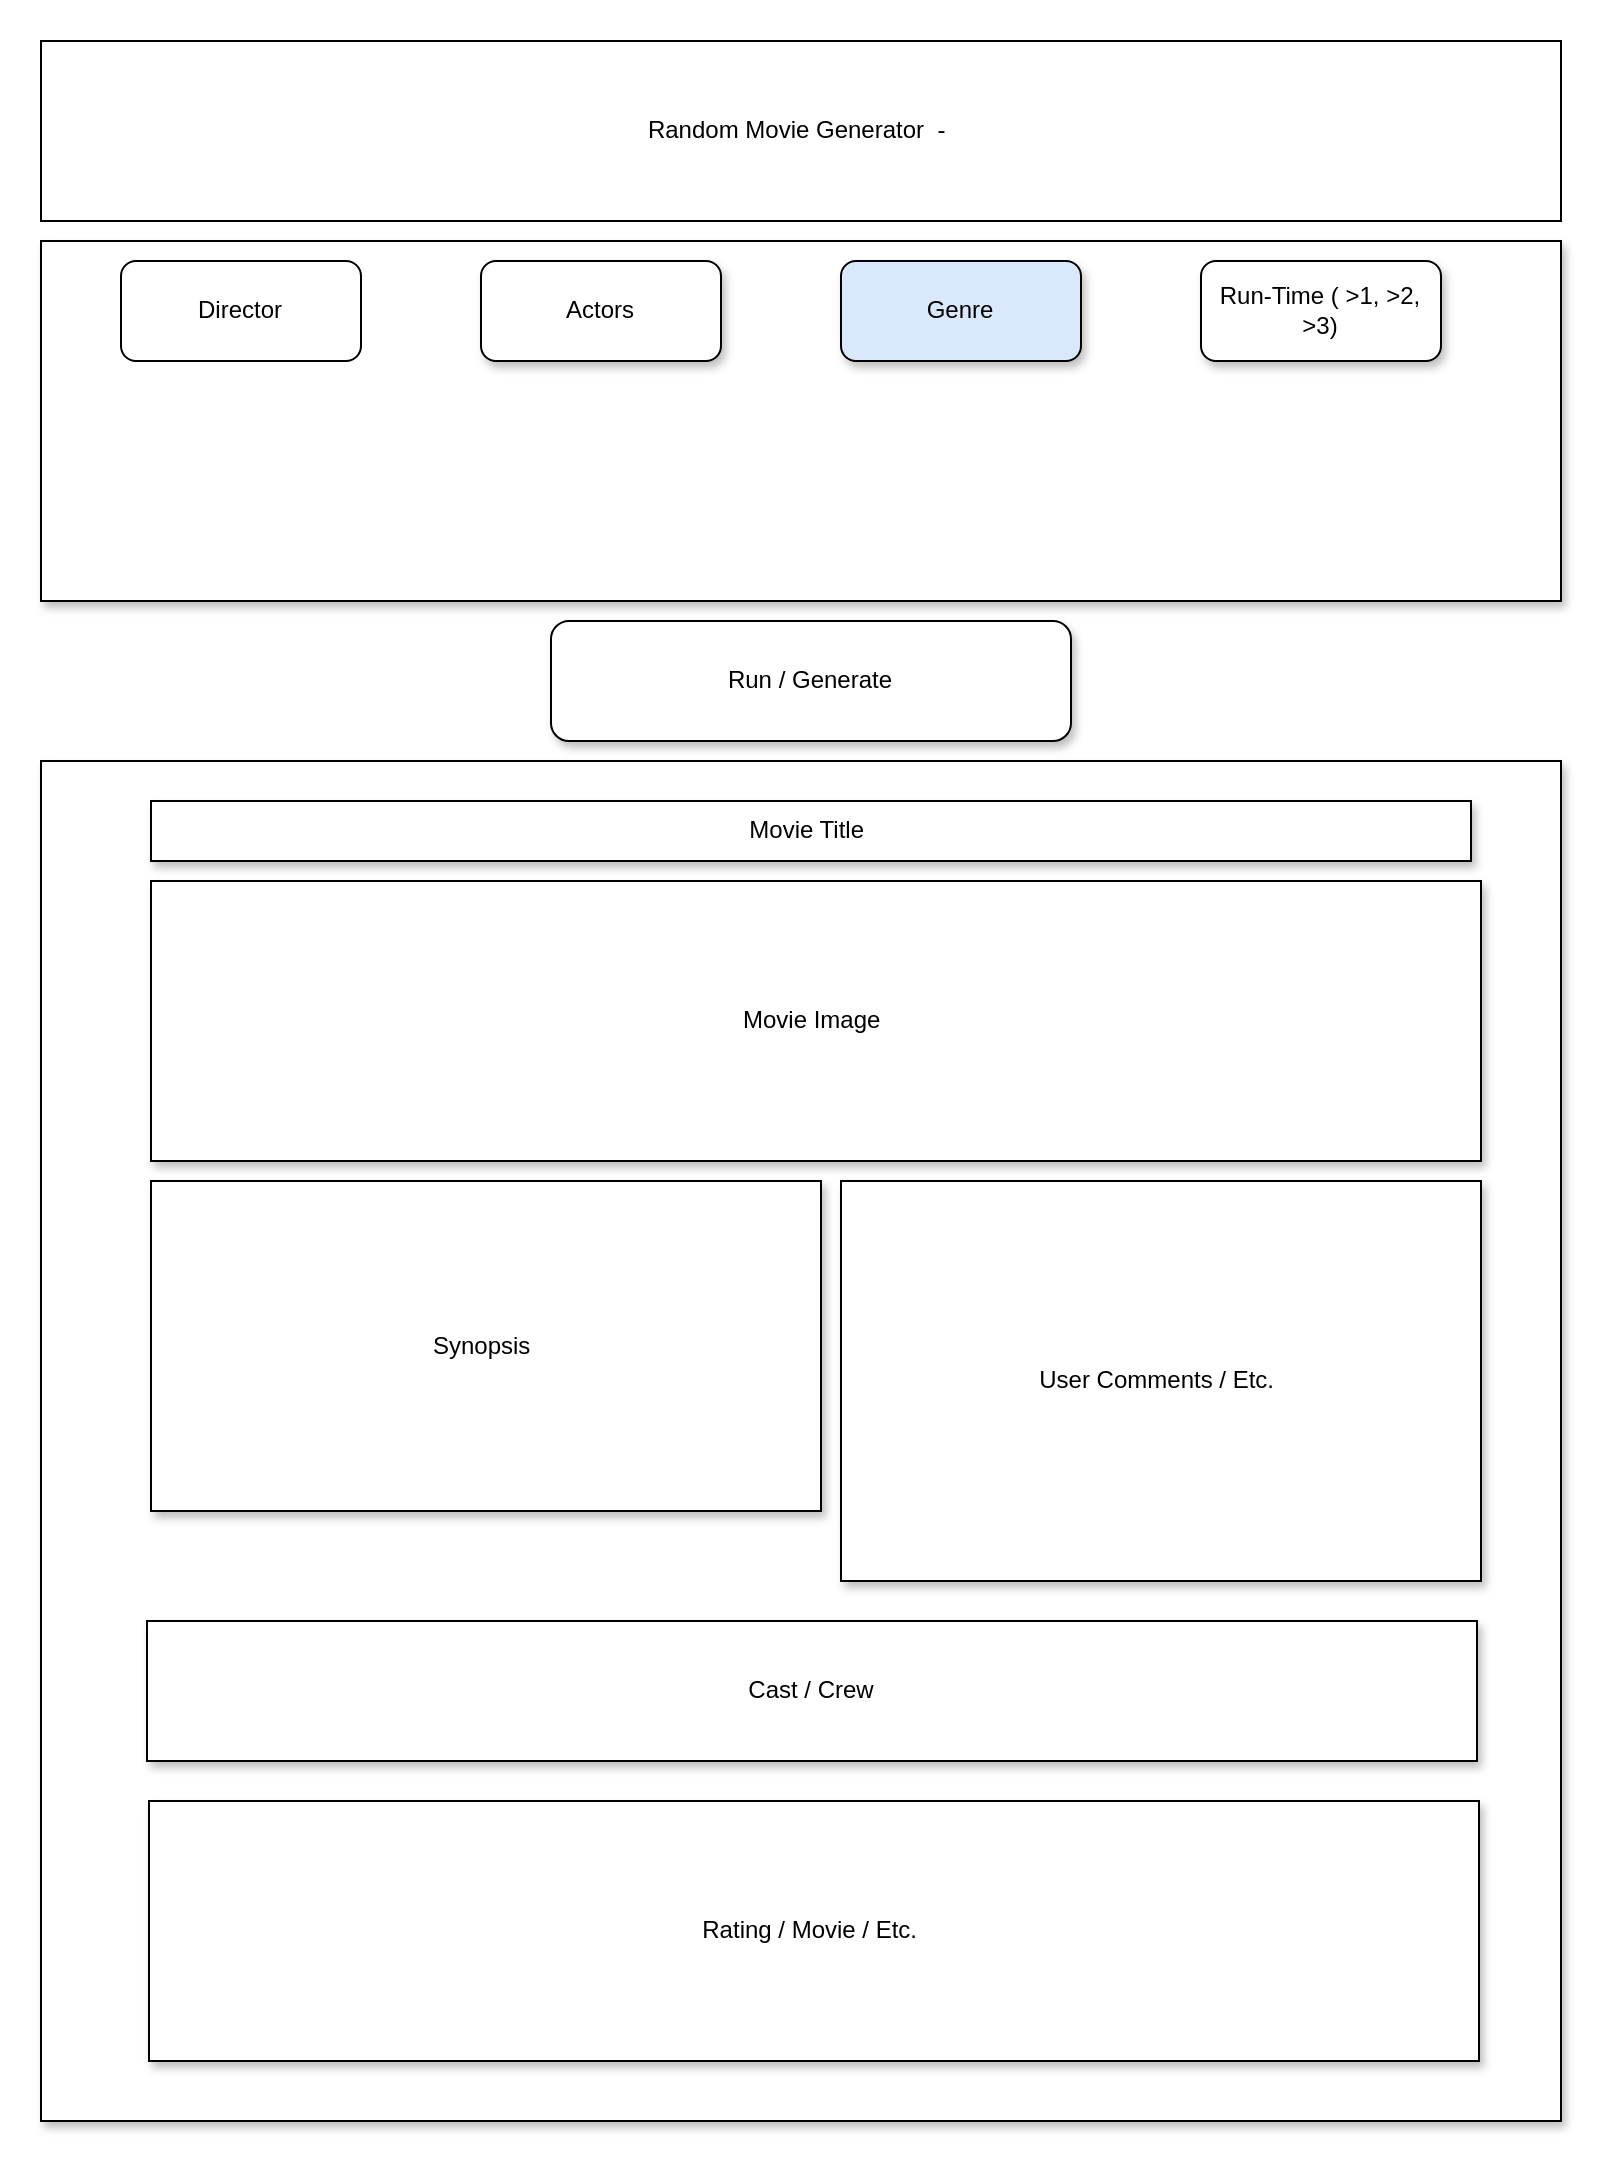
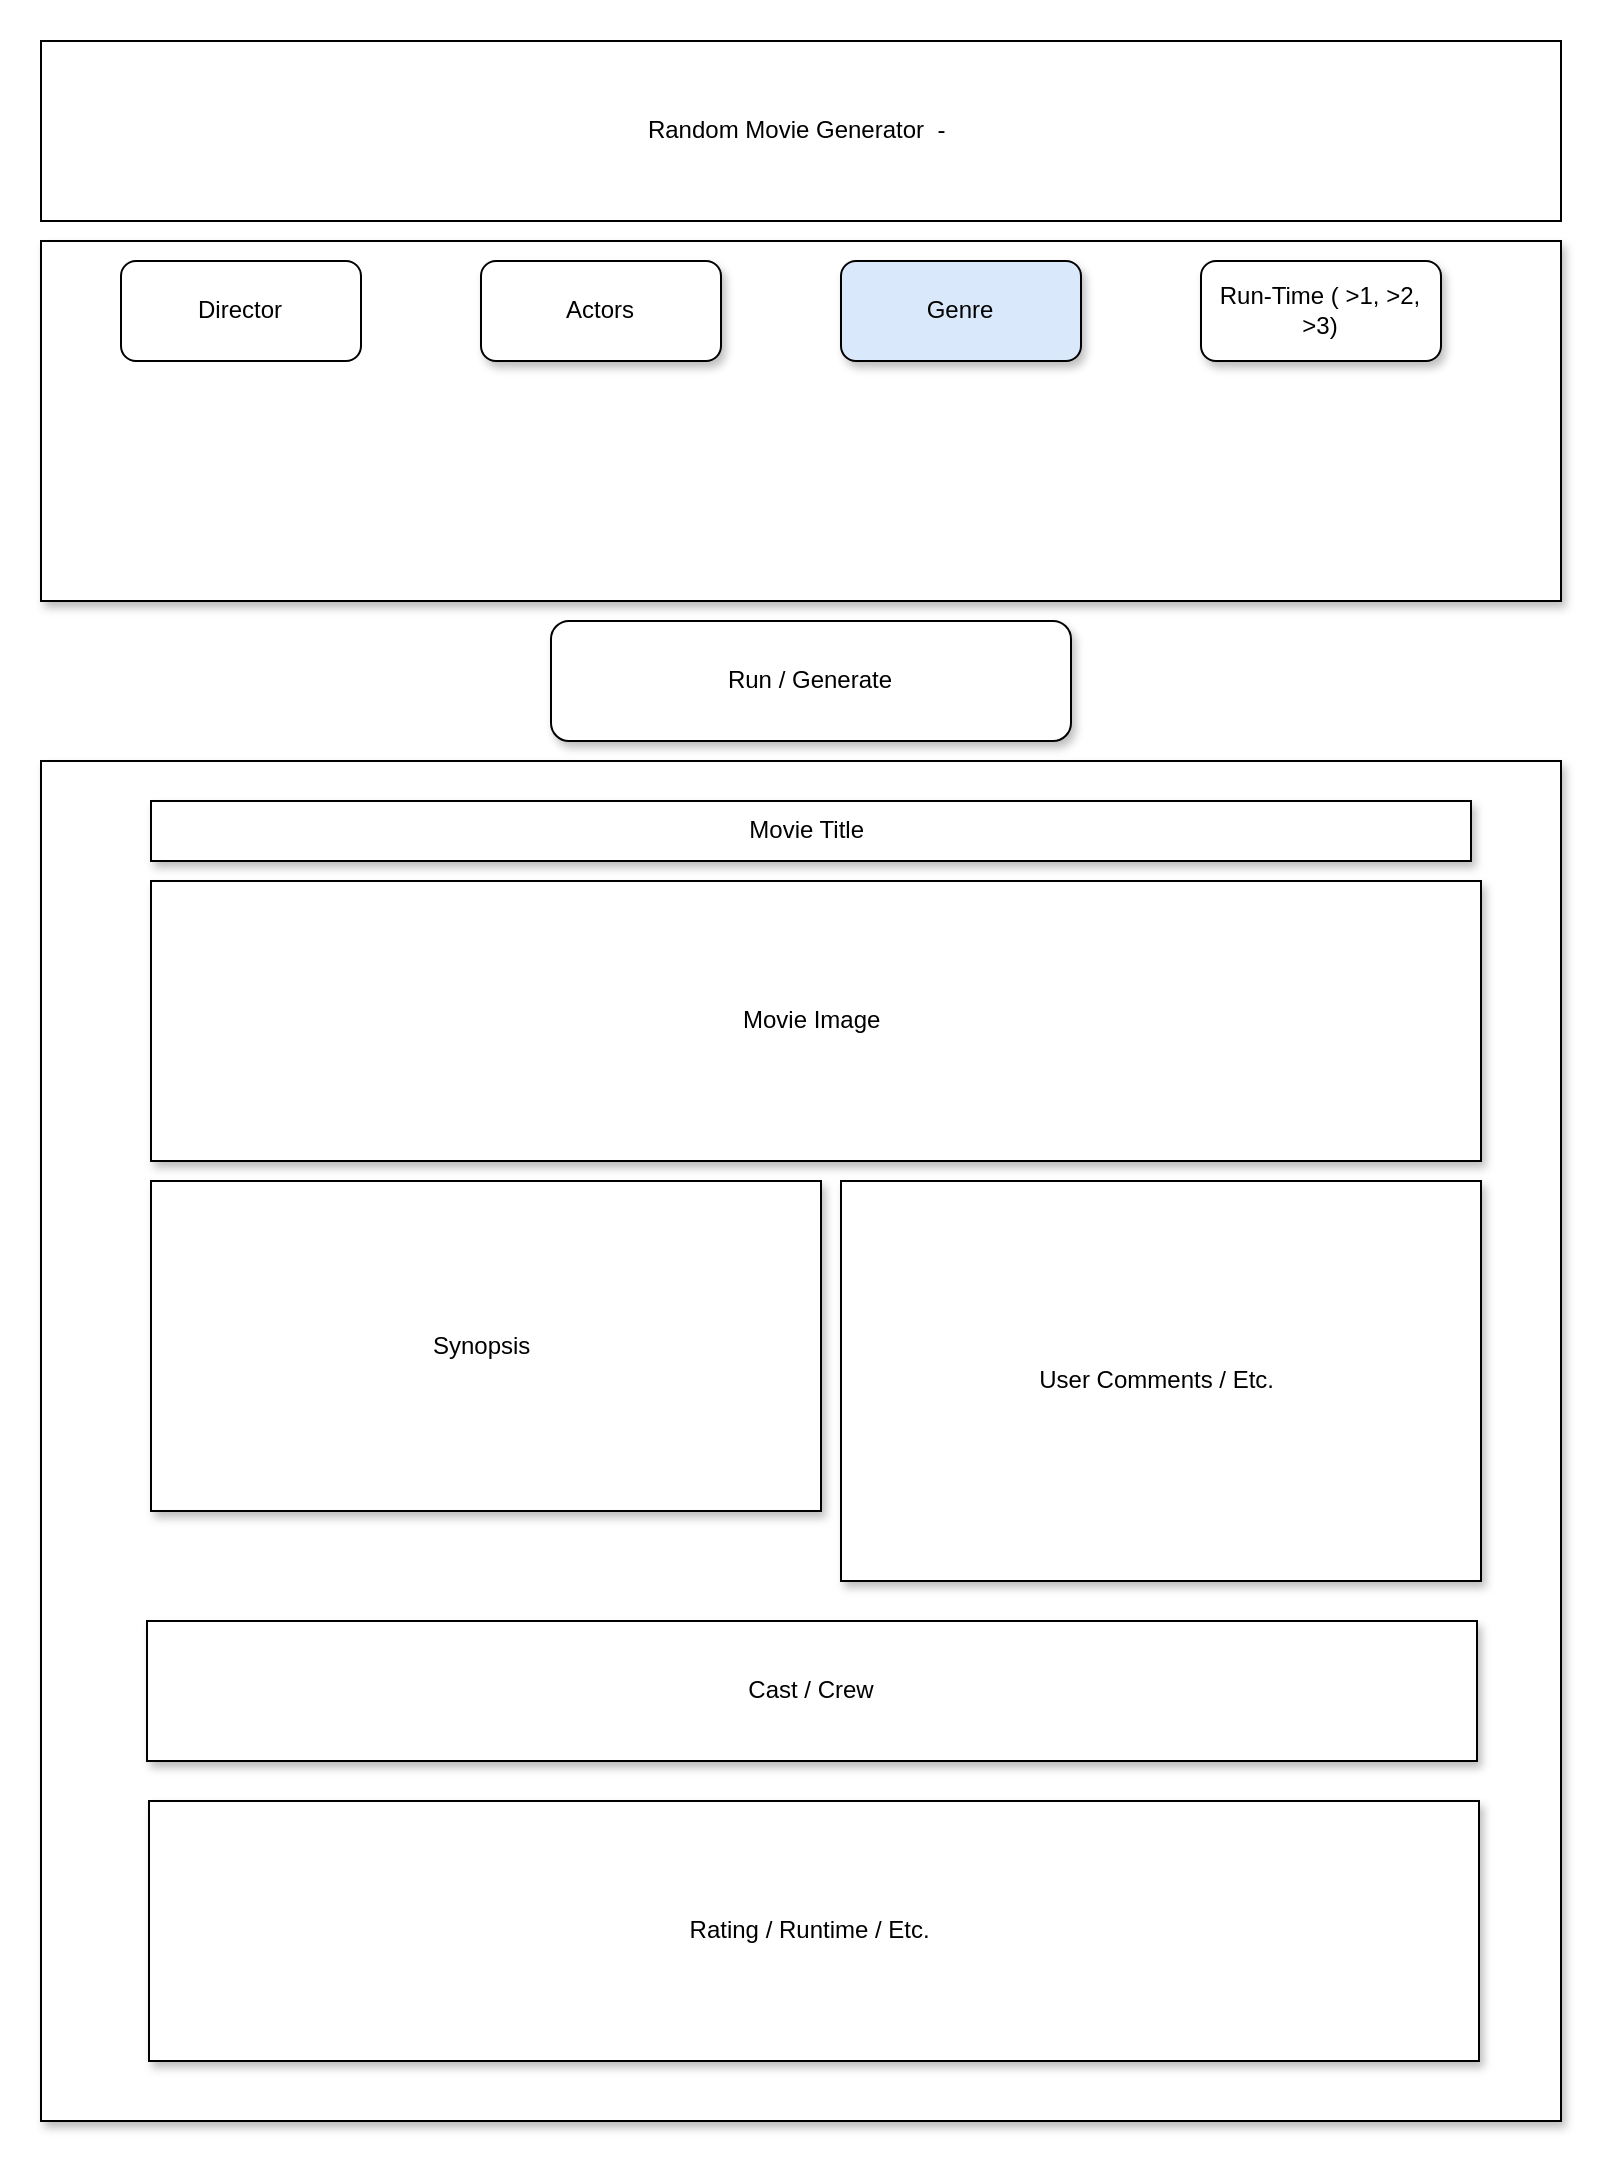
node "Rating / Movie / Etc.": label "Rating / Movie / Etc." -> "Rating / Runtime / Etc."
